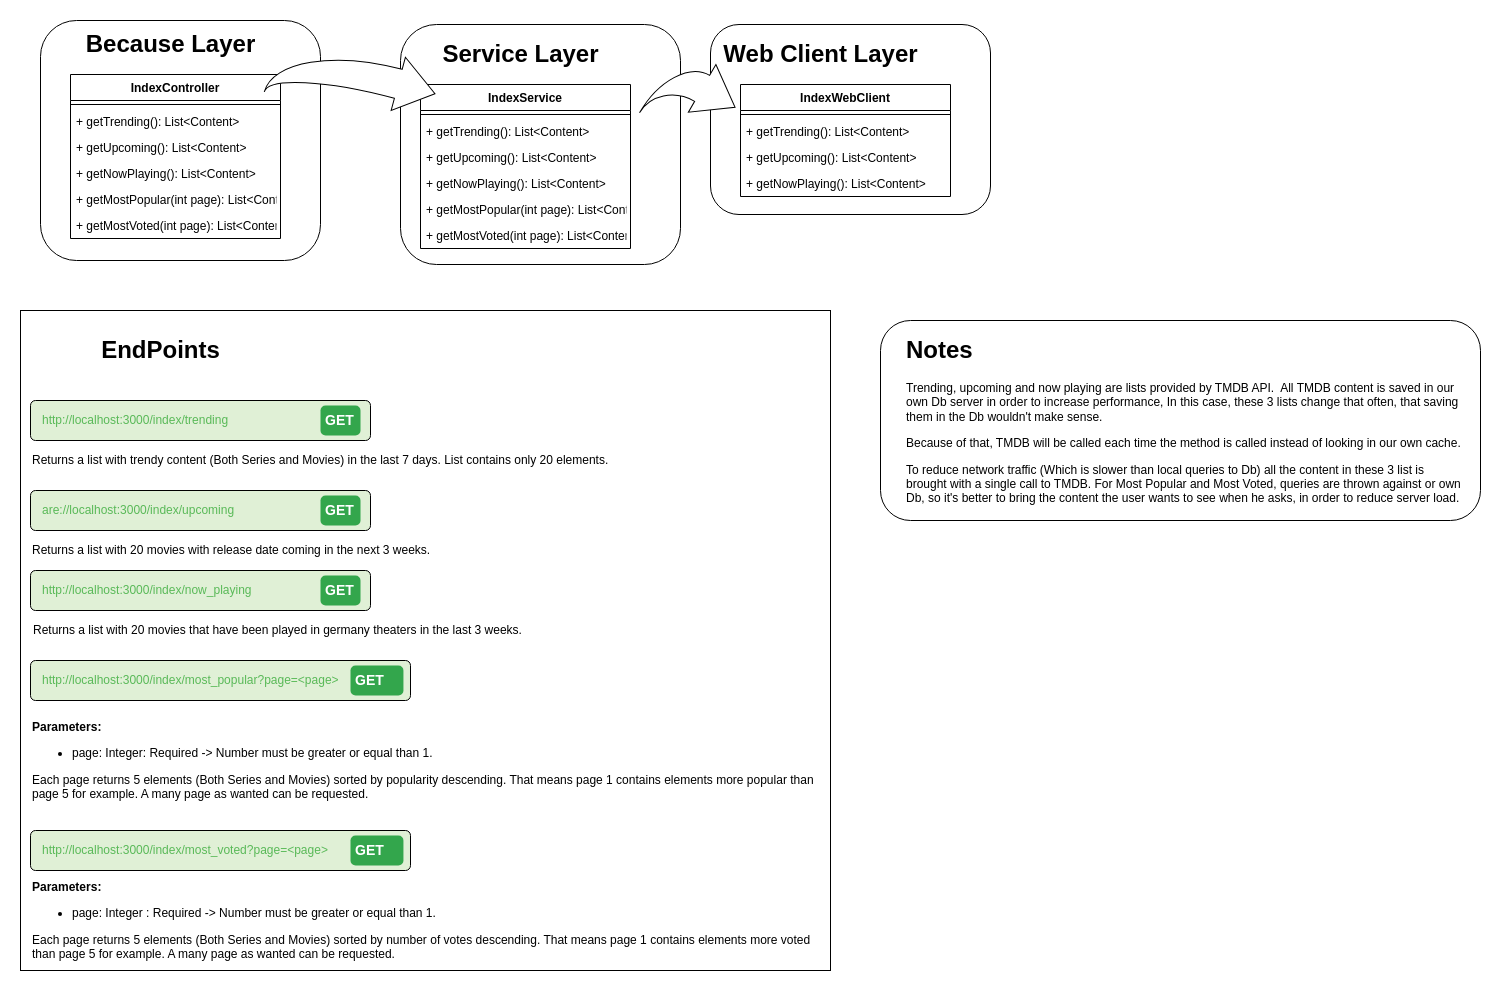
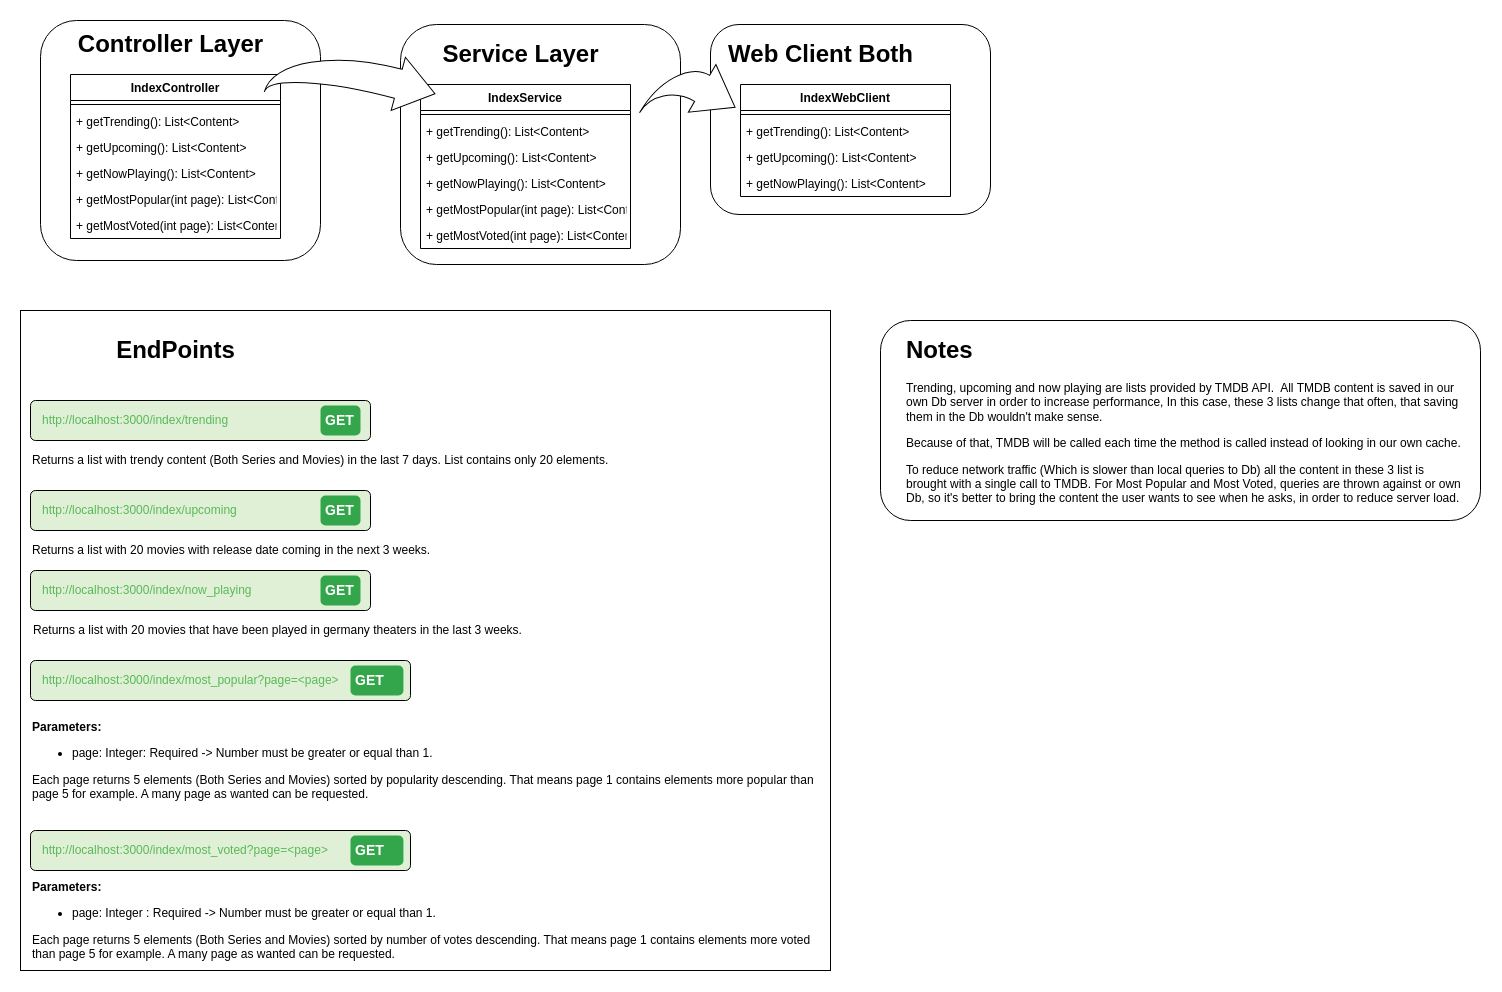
node "Because Layer": label "Because Layer" -> "Controller Layer"
node "Web Client Layer": label "Web Client Layer" -> "Web Client Both"
node "EndPoints": moved (161, 351) -> (176, 351)
node "are://localhost:3000/index/upcoming": label "are://localhost:3000/index/upcoming" -> "http://localhost:3000/index/upcoming"
